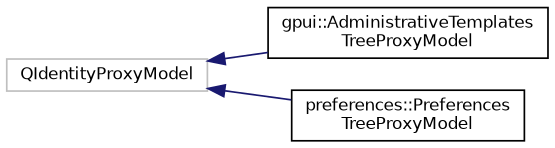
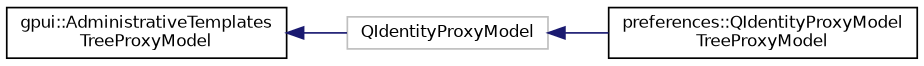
edge "gpui::AdministrativeTemplates TreeProxyModel" -> "QIdentityProxyModel": reversed
node "preferences::Preferences TreeProxyModel": label "preferences::Preferences TreeProxyModel" -> "preferences::QIdentityProxyModel TreeProxyModel"
